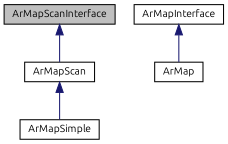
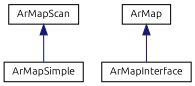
node "ArMapScanInterface": removed
edge "ArMap" -> "ArMapInterface": reversed
